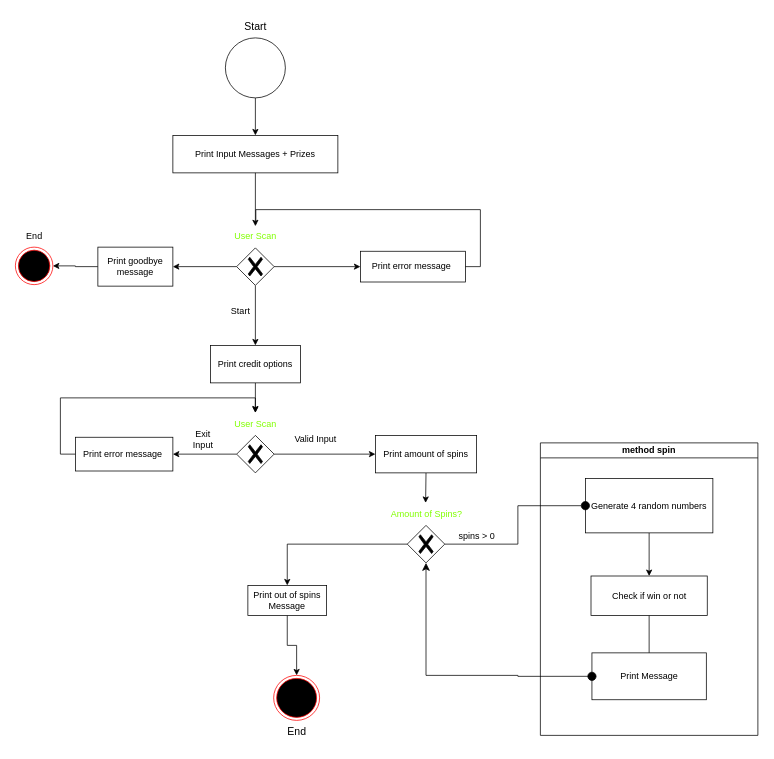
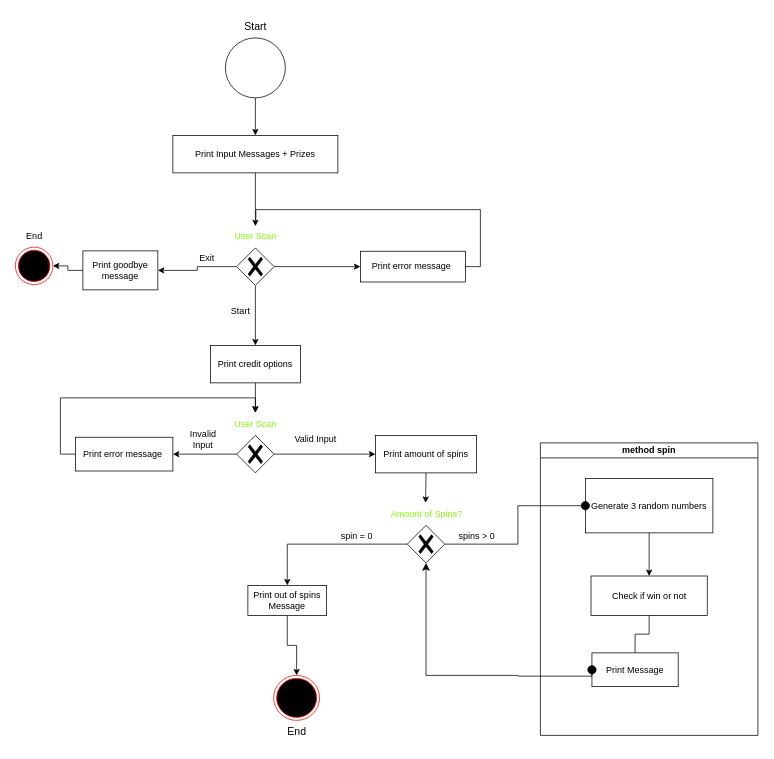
node "Exit": added
node "Print goodbye message": moved (135, 267) -> (120, 270)
node "Exit Input": label "Exit Input" -> "Invalid Input"
node "Generate 4 random numbers": label "Generate 4 random numbers" -> "Generate 3 random numbers"
node "spin = 0": added
node "Print Message": size 114x47 -> 86x34
